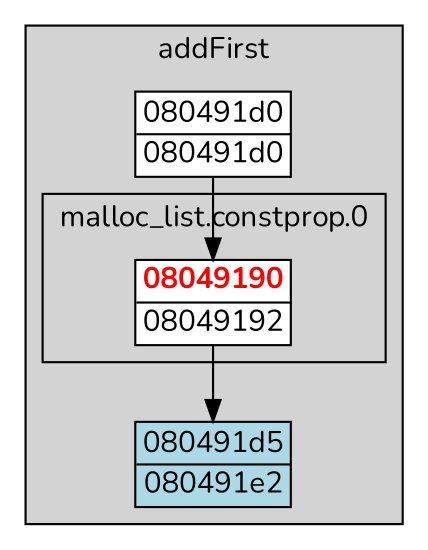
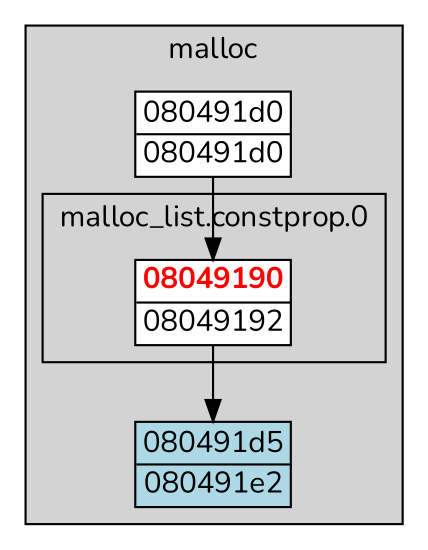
cluster "addFirst": label "addFirst" -> "malloc"
